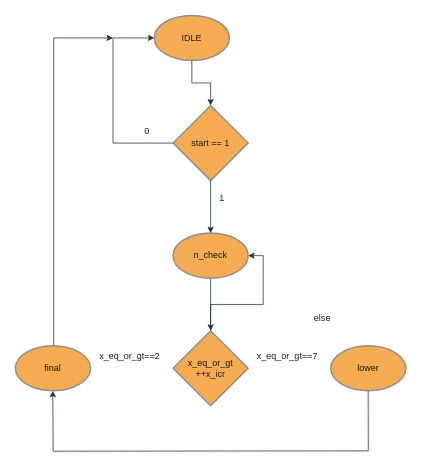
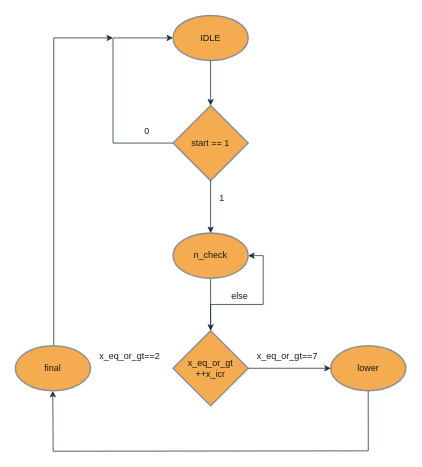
node "IDLE": moved (192, 38) -> (210, 38)
node "else": moved (329, 319) -> (246, 297)
edge "x_eq_or_gt ++x_icr" -> "lower": added
